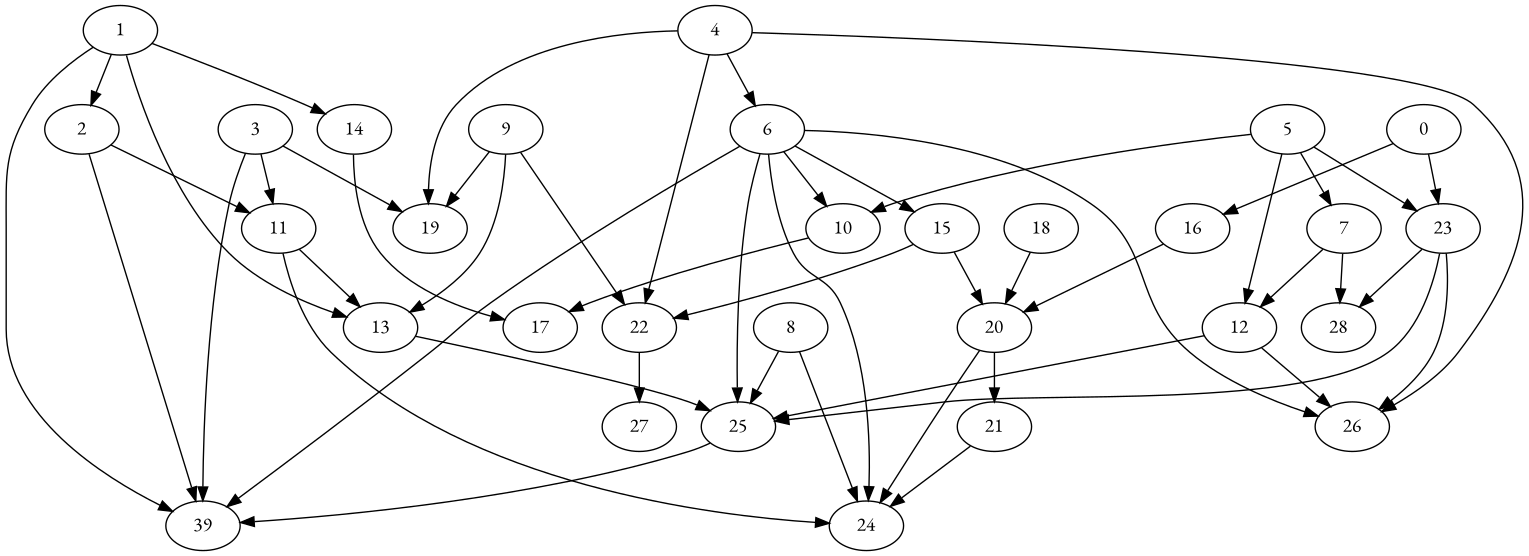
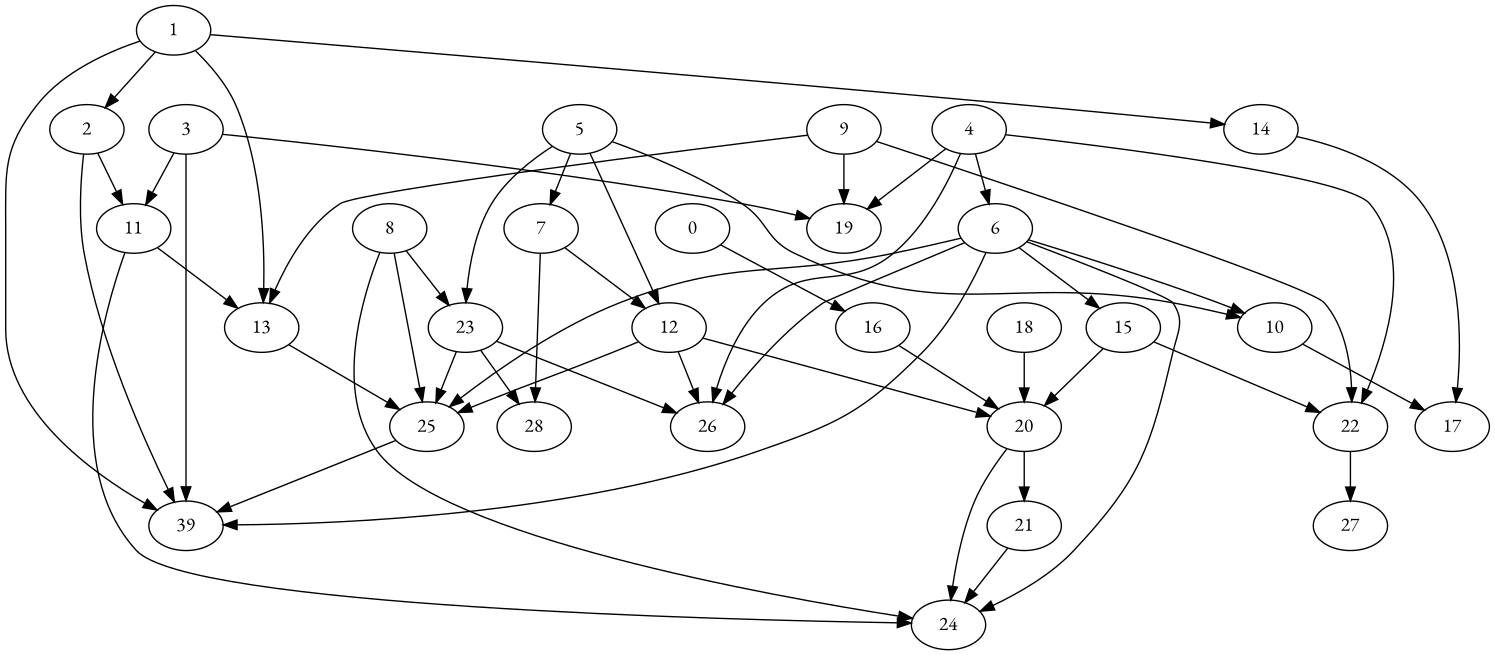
edge "0" -> "23": now "8" -> "23"
edge "12" -> "20": added
